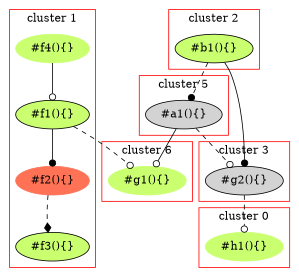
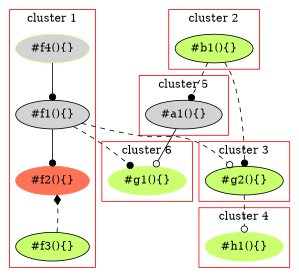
node "#f4(){}": fillcolor darkolivegreen1 -> lightgrey
edge "#f4(){}" -> "#f1(){}": arrowhead odot -> dot
edge "#b1(){}" -> "#g2(){}": style solid -> dashed
node "#f1(){}": fillcolor darkolivegreen1 -> lightgrey
edge "#f1(){}" -> "#g1(){}": arrowhead odot -> dot
edge "#a1(){}" -> "#g2(){}": now "#f1(){}" -> "#g2(){}"
node "#g2(){}": fillcolor lightgrey -> darkolivegreen1
edge "#f2(){}" -> "#f3(){}": reversed
cluster "cluster 0": label "cluster 0" -> "cluster 4"
